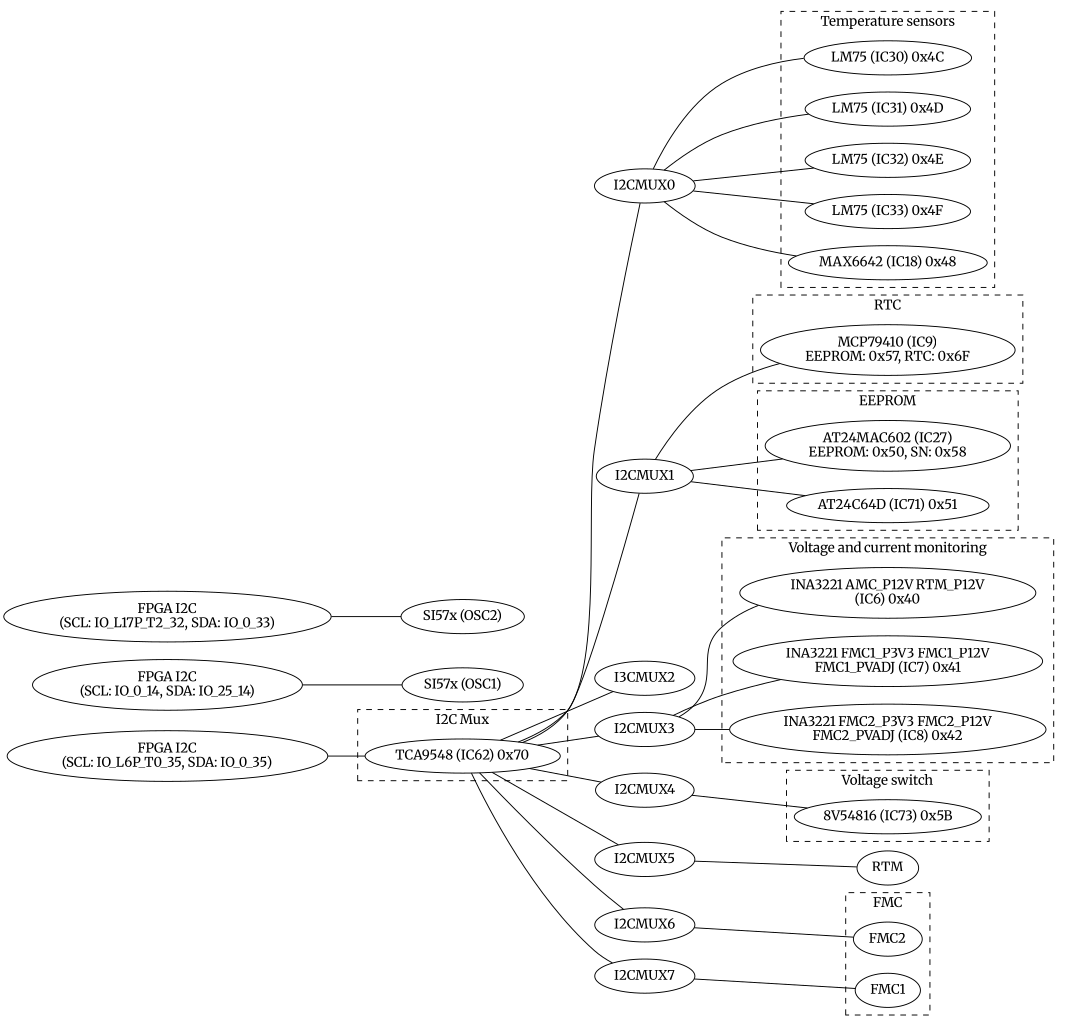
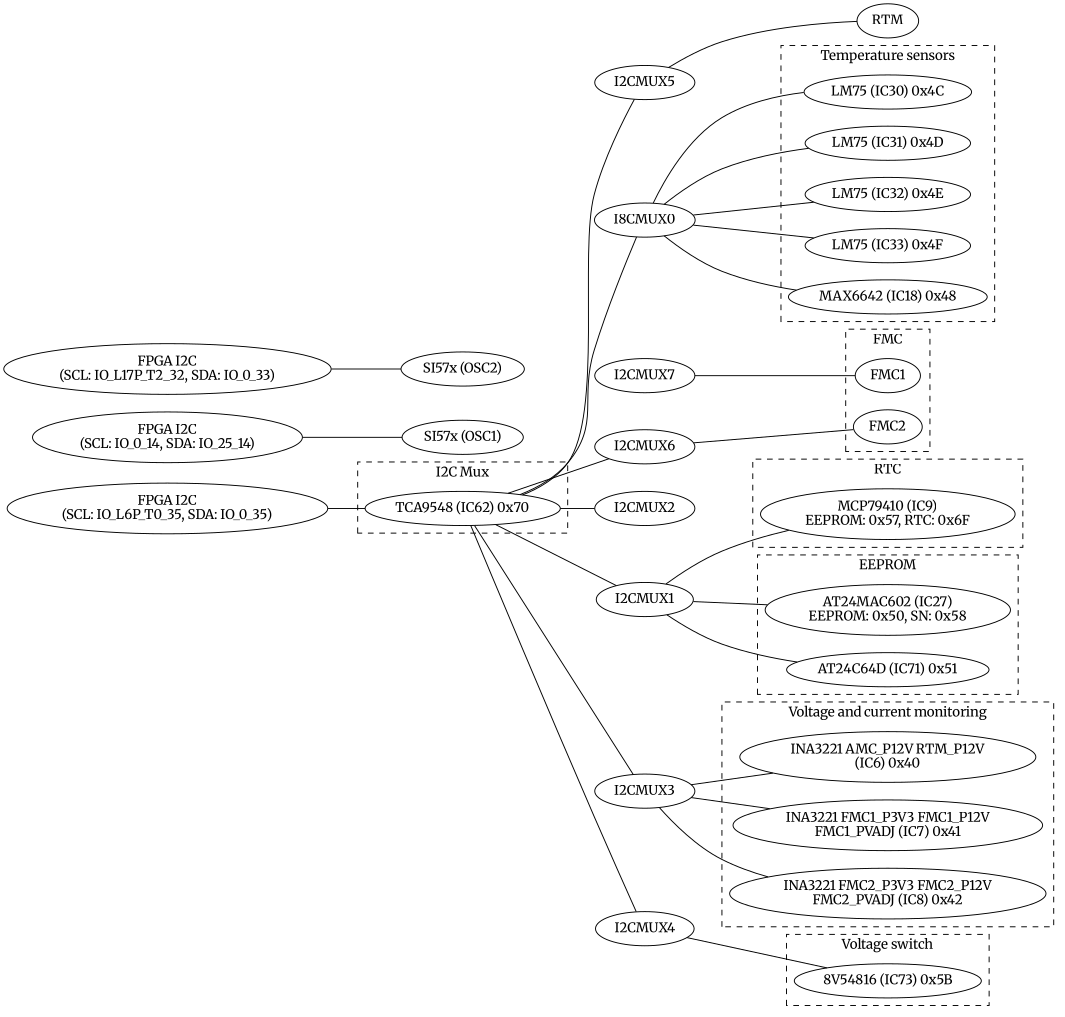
node "I2CMUX0": label "I2CMUX0" -> "I8CMUX0"
node "I3CMUX2": label "I3CMUX2" -> "I2CMUX2"
edge "TCA9548 (IC62) 0x70" -- "I2CMUX7": removed
